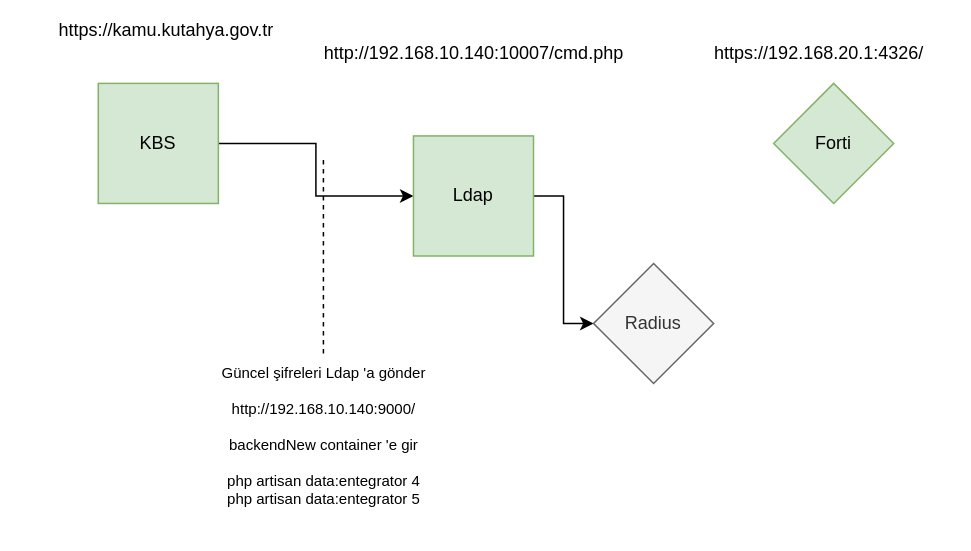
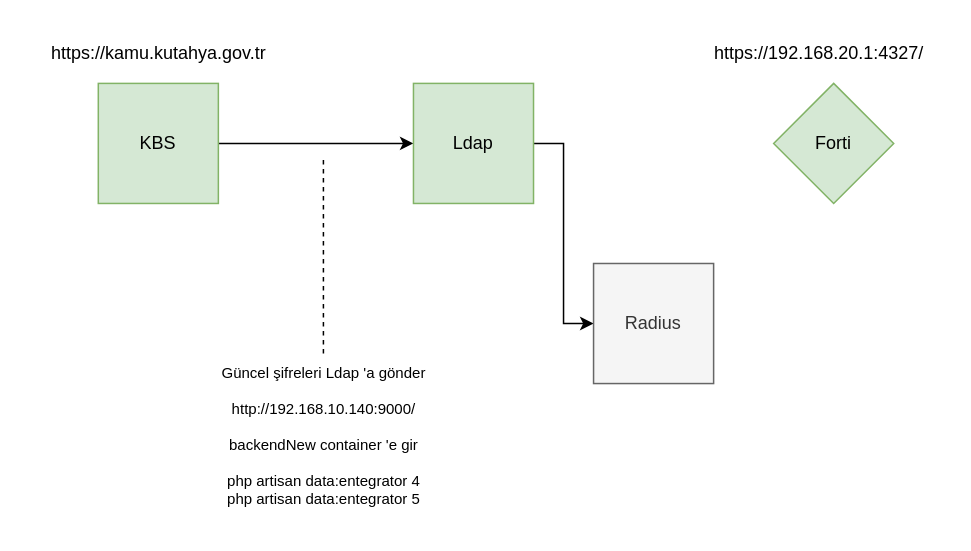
node "https://kamu.kutahya.gov.tr": moved (166, 31) -> (158, 53)
node "http://192.168.10.140:10007/cmd.php": removed
node "https://192.168.20.1:4326/": label "https://192.168.20.1:4326/" -> "https://192.168.20.1:4327/"
node "Ldap": moved (473, 196) -> (473, 143)
node "Radius": shape diamond -> rectangle
